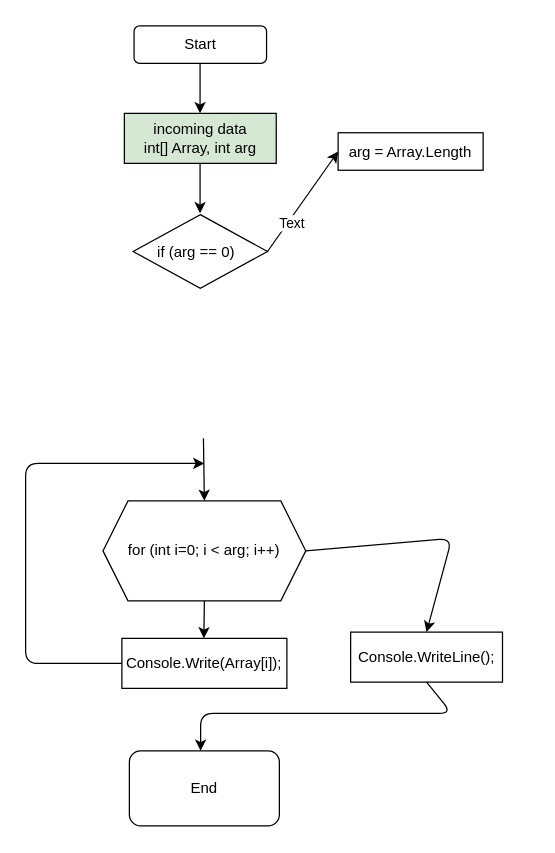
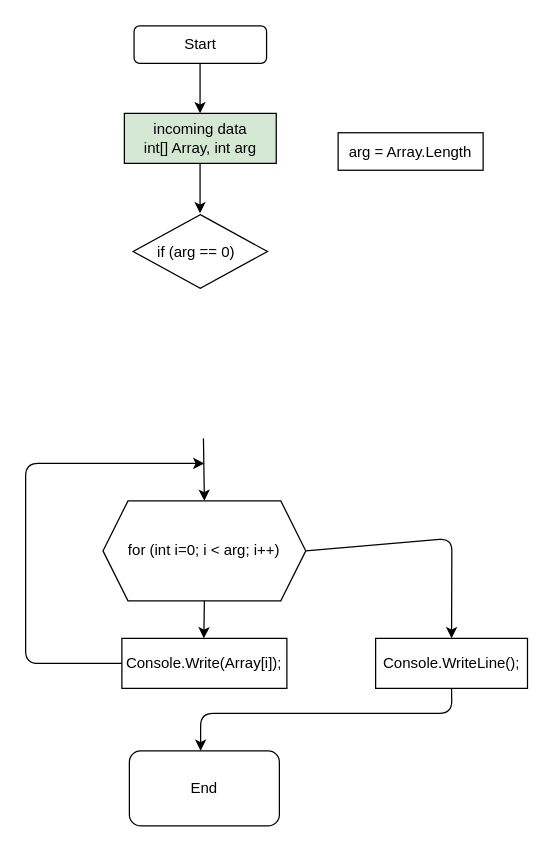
edge "if (arg == 0)" -> "arg = Array.Length": removed, label "Text"
node "Console.WriteLine();": moved (427, 657) -> (452, 663)
